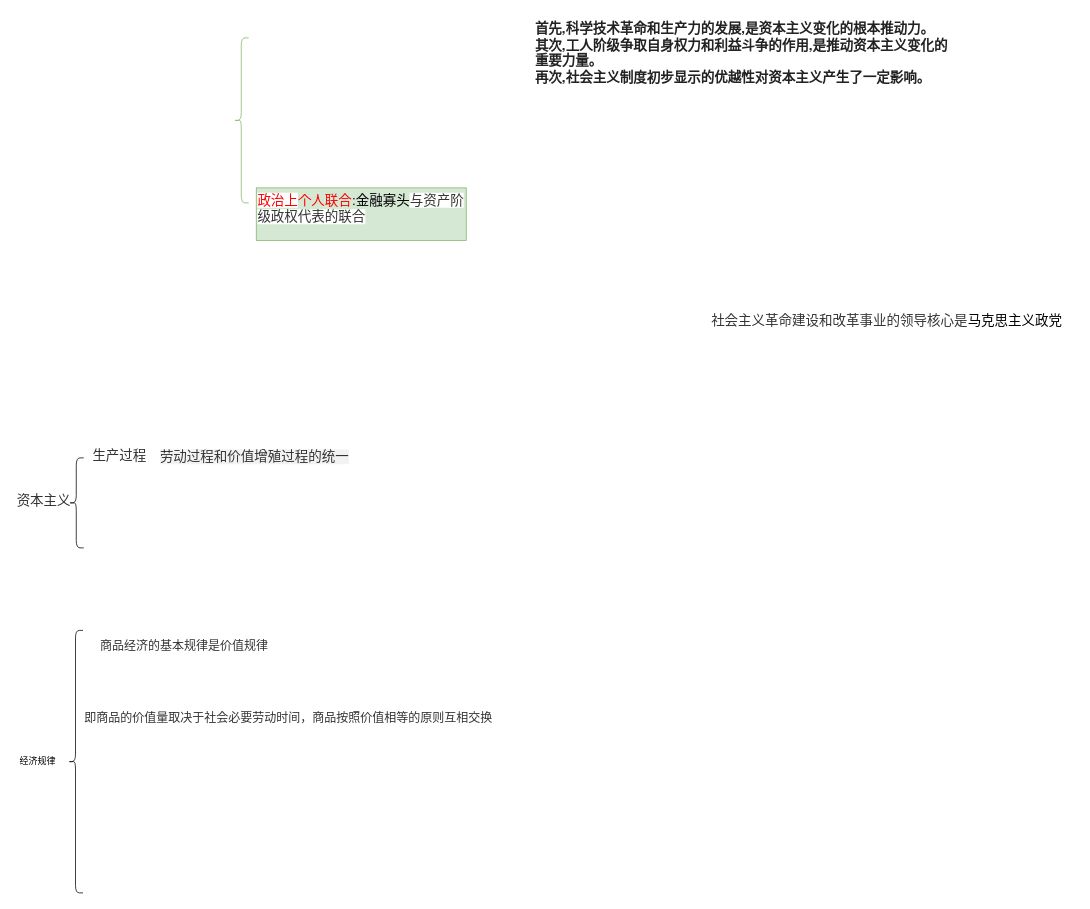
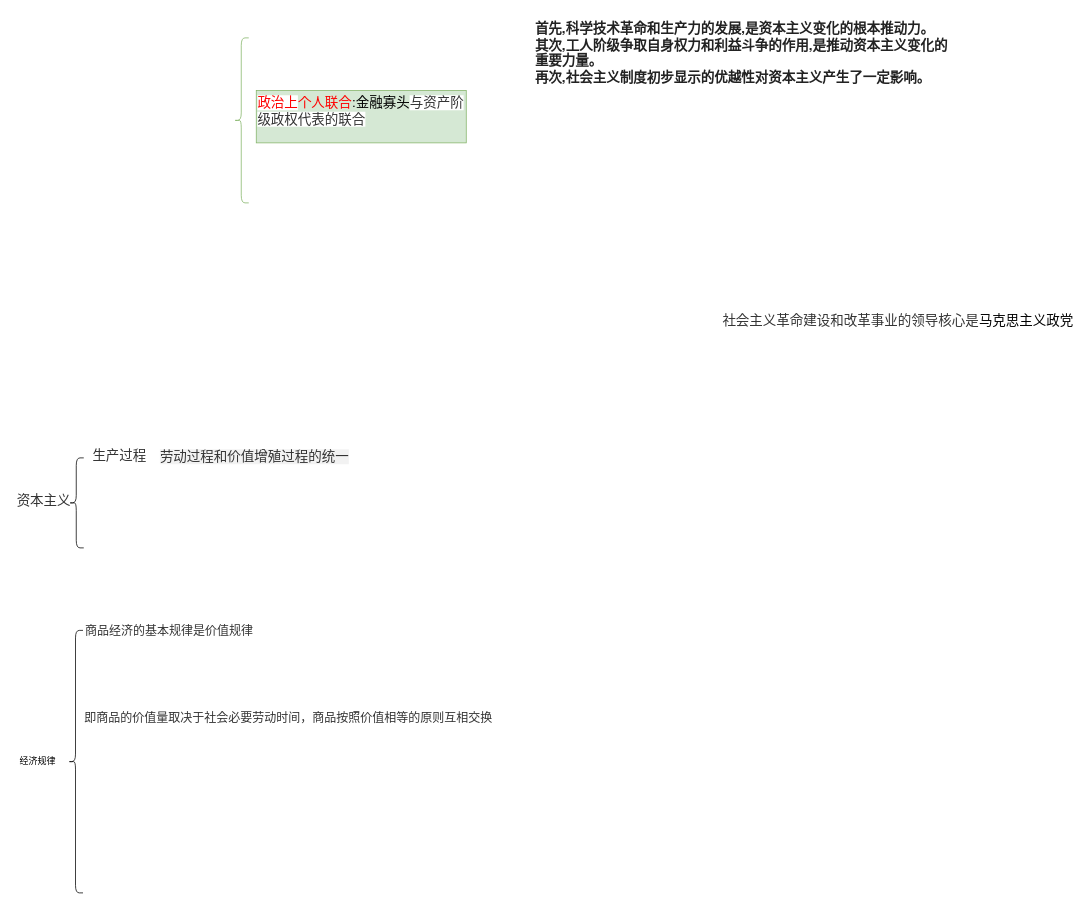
node "政治上个人联合:金融寡头与资产阶级政权代表的联合": moved (361, 214) -> (361, 117)
node "社会主义革命建设和改革事业的领导核心是马克思主义政党": moved (886, 323) -> (897, 323)
node "商品经济的基本规律是价值规律": moved (189, 645) -> (174, 630)
